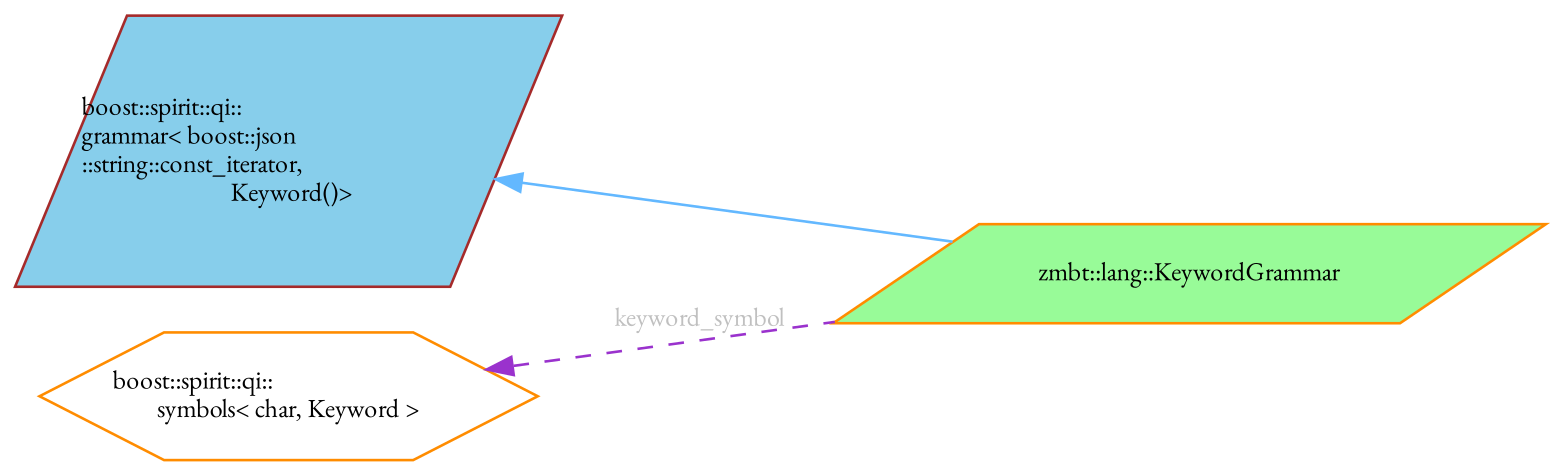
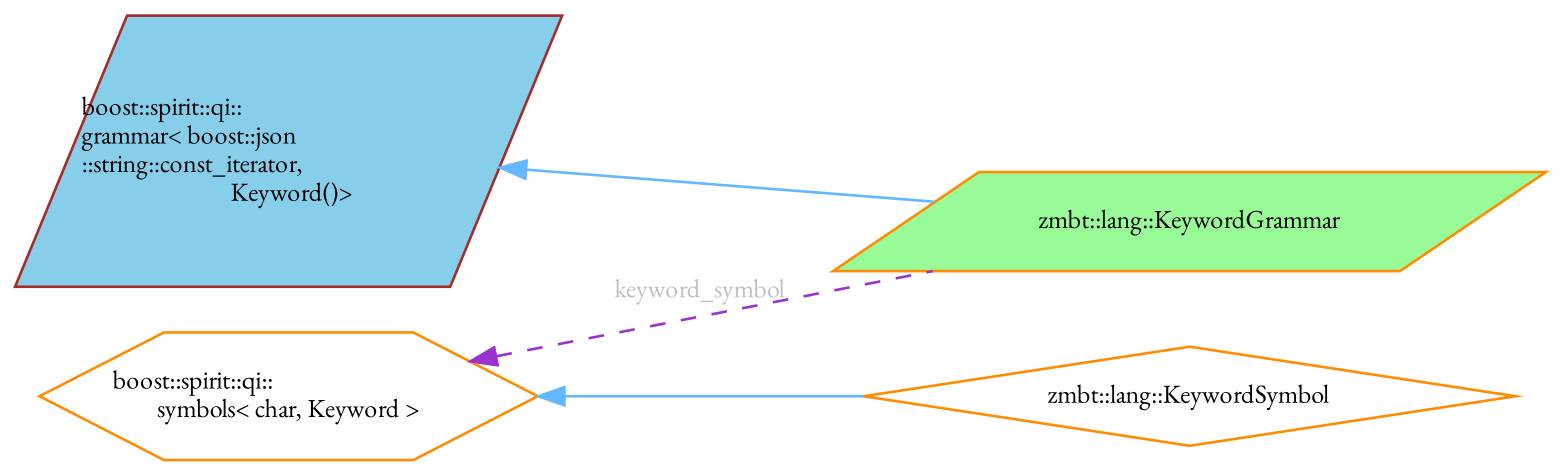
node "zmbt::lang::KeywordSymbol": added
